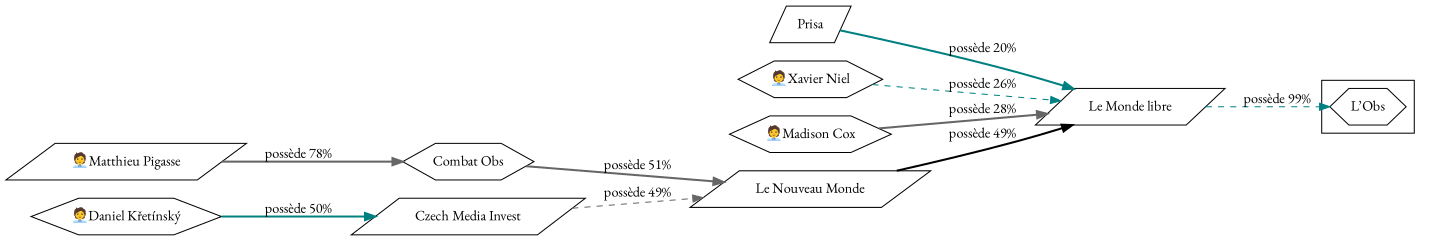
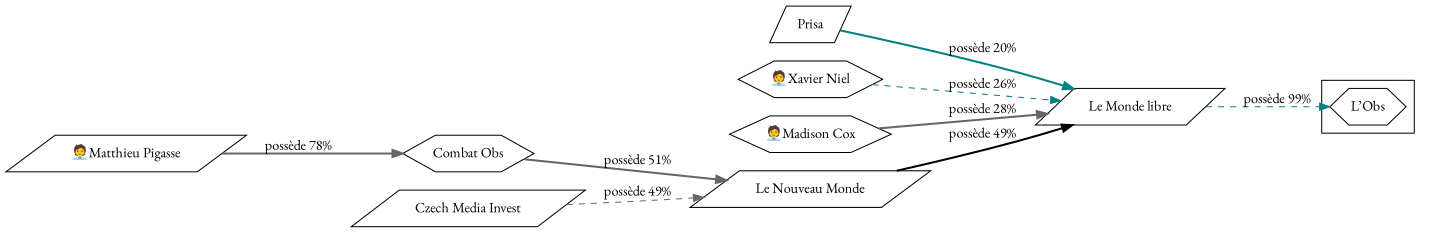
node "🧑‍💼Daniel Křetínský": removed
